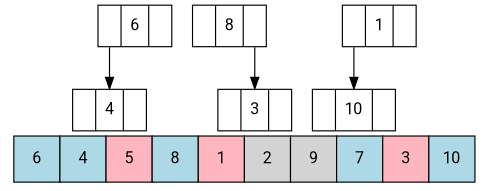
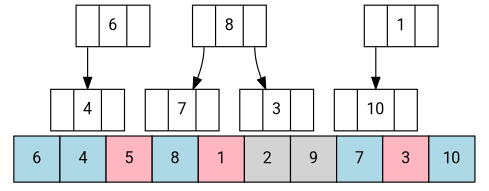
node "7": added
